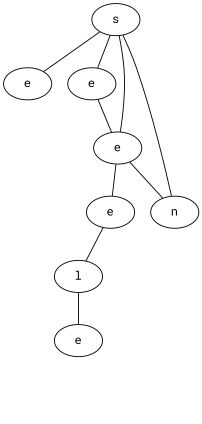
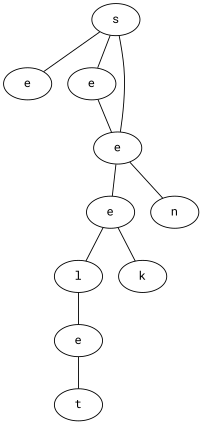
edge "s" -- "n": removed
node "k": added
node "t": added
